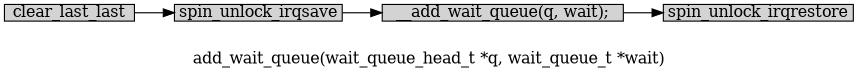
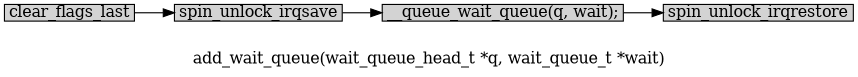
node "clear_last_last": label "clear_last_last" -> "clear_flags_last"
node "__add_wait_queue(q, wait);": label "__add_wait_queue(q, wait);" -> "__queue_wait_queue(q, wait);"
